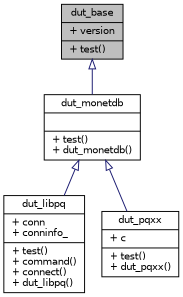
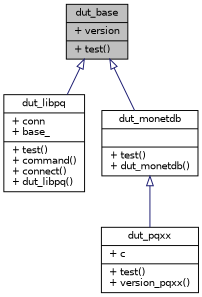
edge "dut_libpq" -> "dut_monetdb": now "dut_libpq" -> "dut_base"
node "dut_libpq": text "+ conninfo_" -> "+ base_"
node "dut_pqxx": text "+ dut_pqxx()" -> "+ version_pqxx()"
